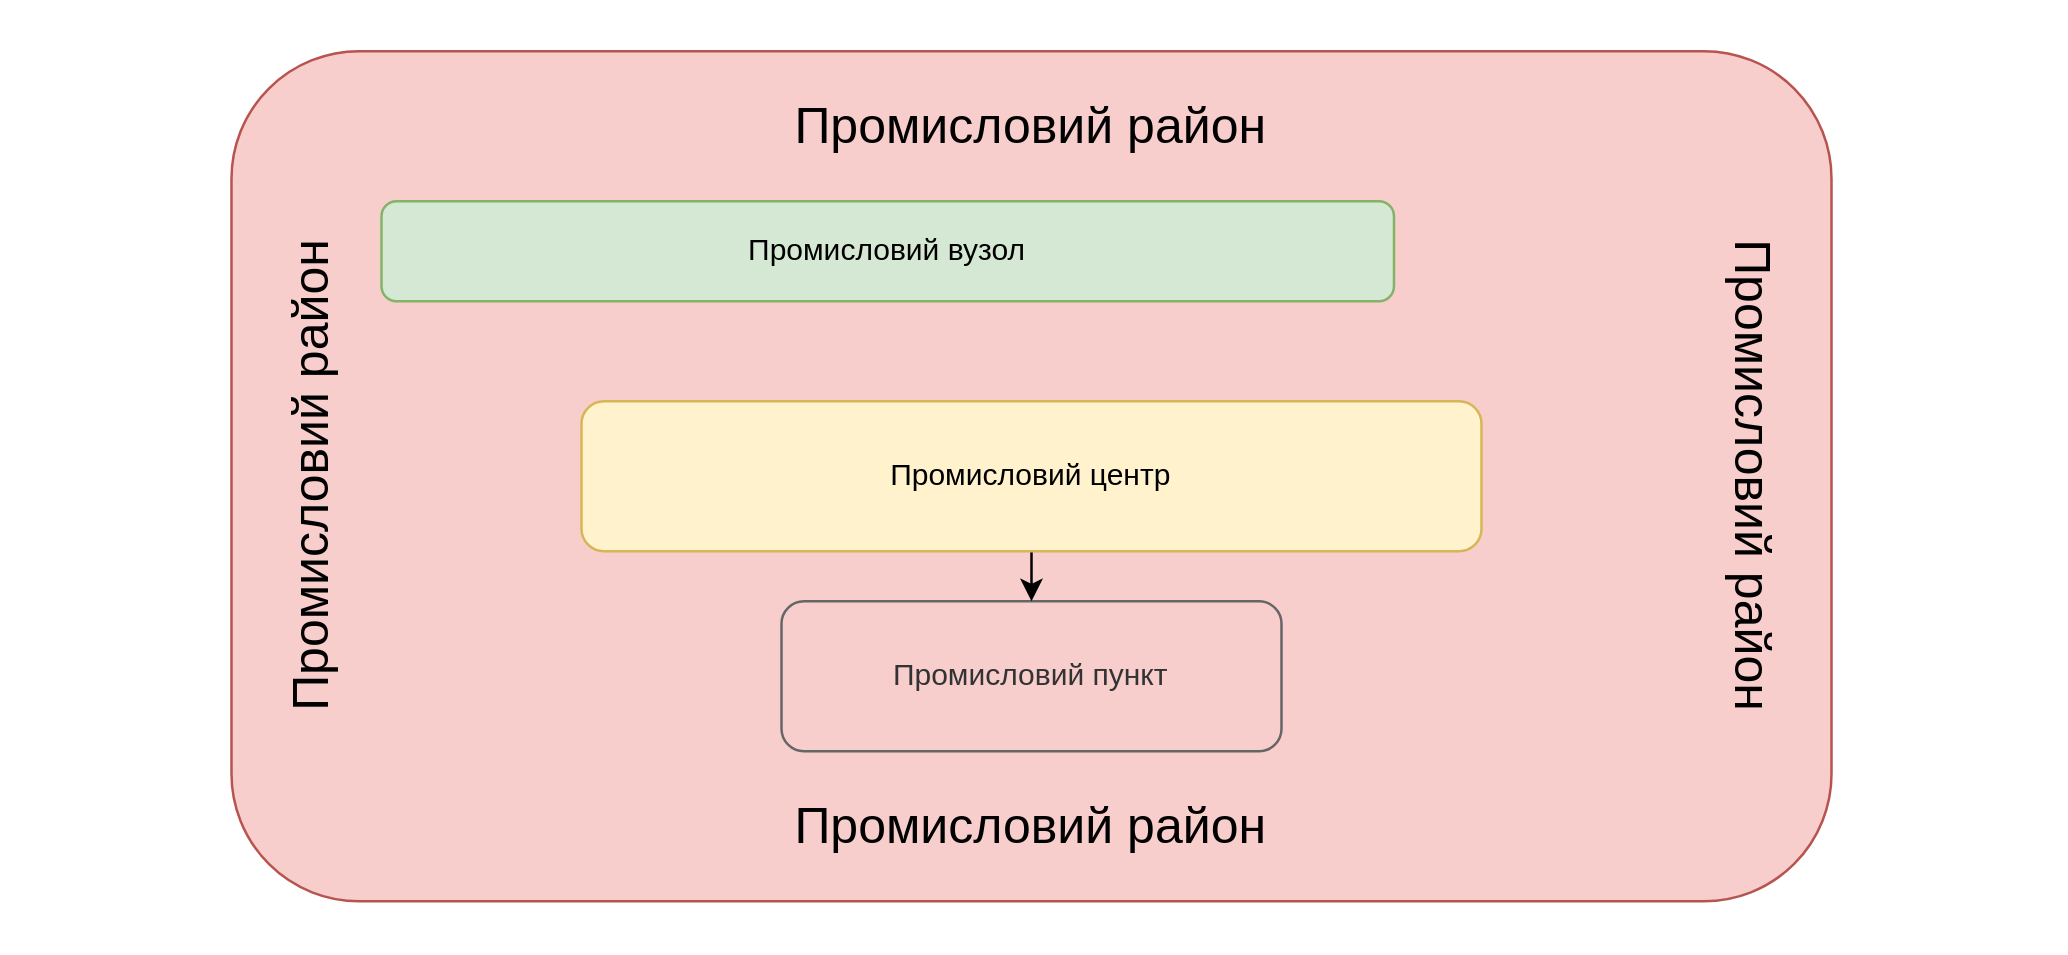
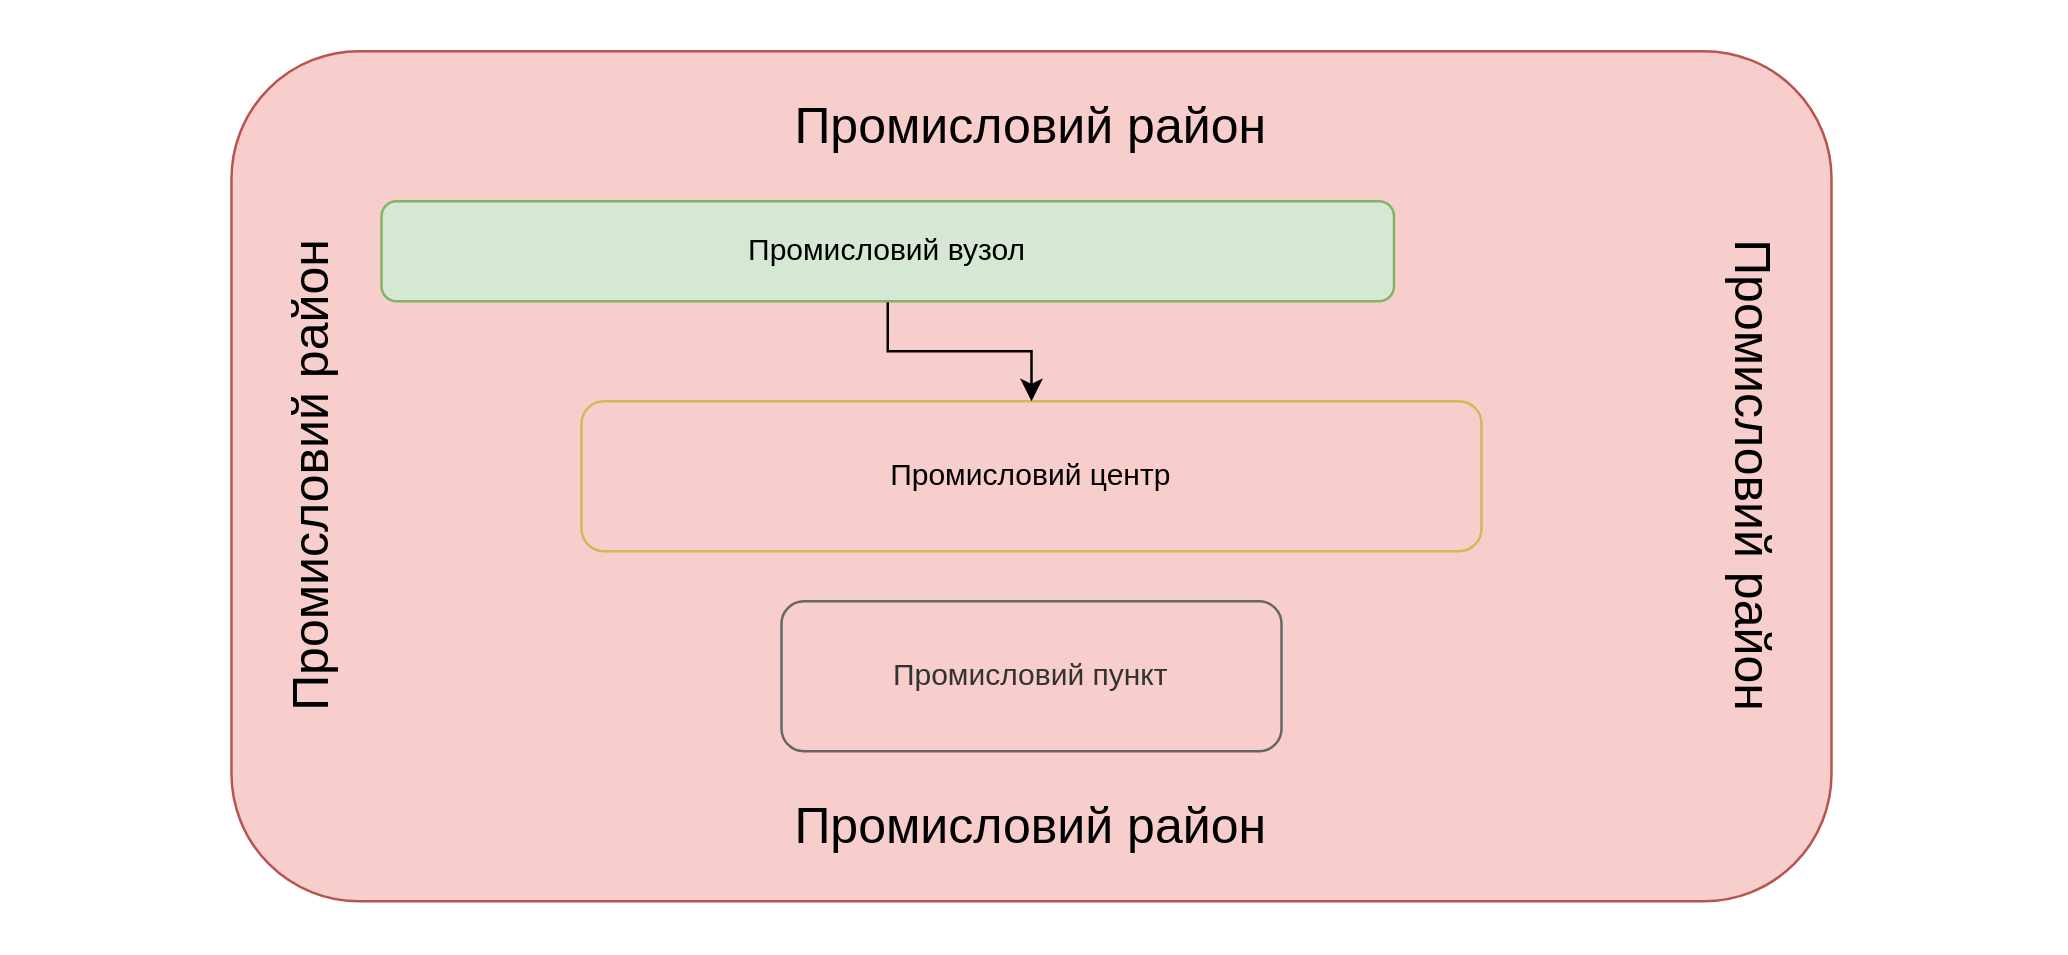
edge "Промисловий вузол" -> "Промисловий центр": added
node "Промисловий центр": fillcolor #fff2cc -> #f8cecc
edge "Промисловий центр" -> "Промисловий пункт": removed
